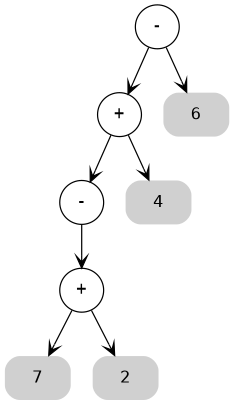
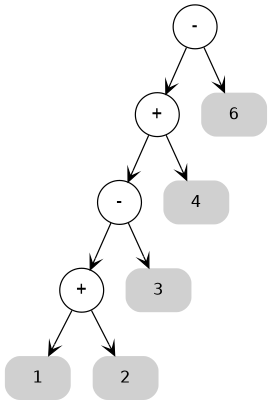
node "3": added
node "7": label "7" -> "1"
